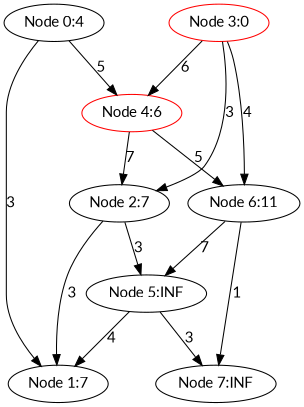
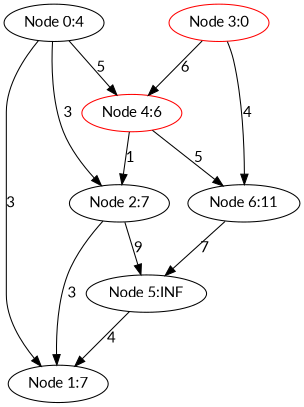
edge "Node 3:0" -> "Node 2:7": now "Node 0:4" -> "Node 2:7"
edge "Node 4:6" -> "Node 2:7": label "7" -> "1"
edge "Node 2:7" -> "Node 5:INF": label "3" -> "9"
node "Node 7:INF": removed
